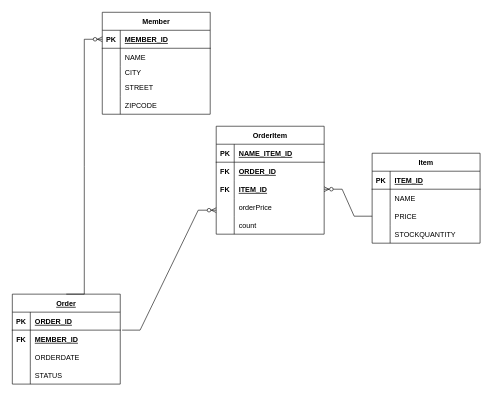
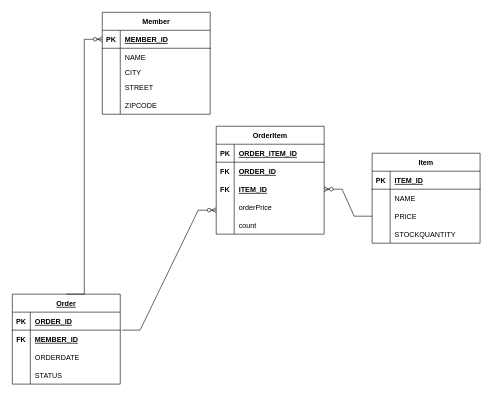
node "NAME_ITEM_ID": label "NAME_ITEM_ID" -> "ORDER_ITEM_ID"
